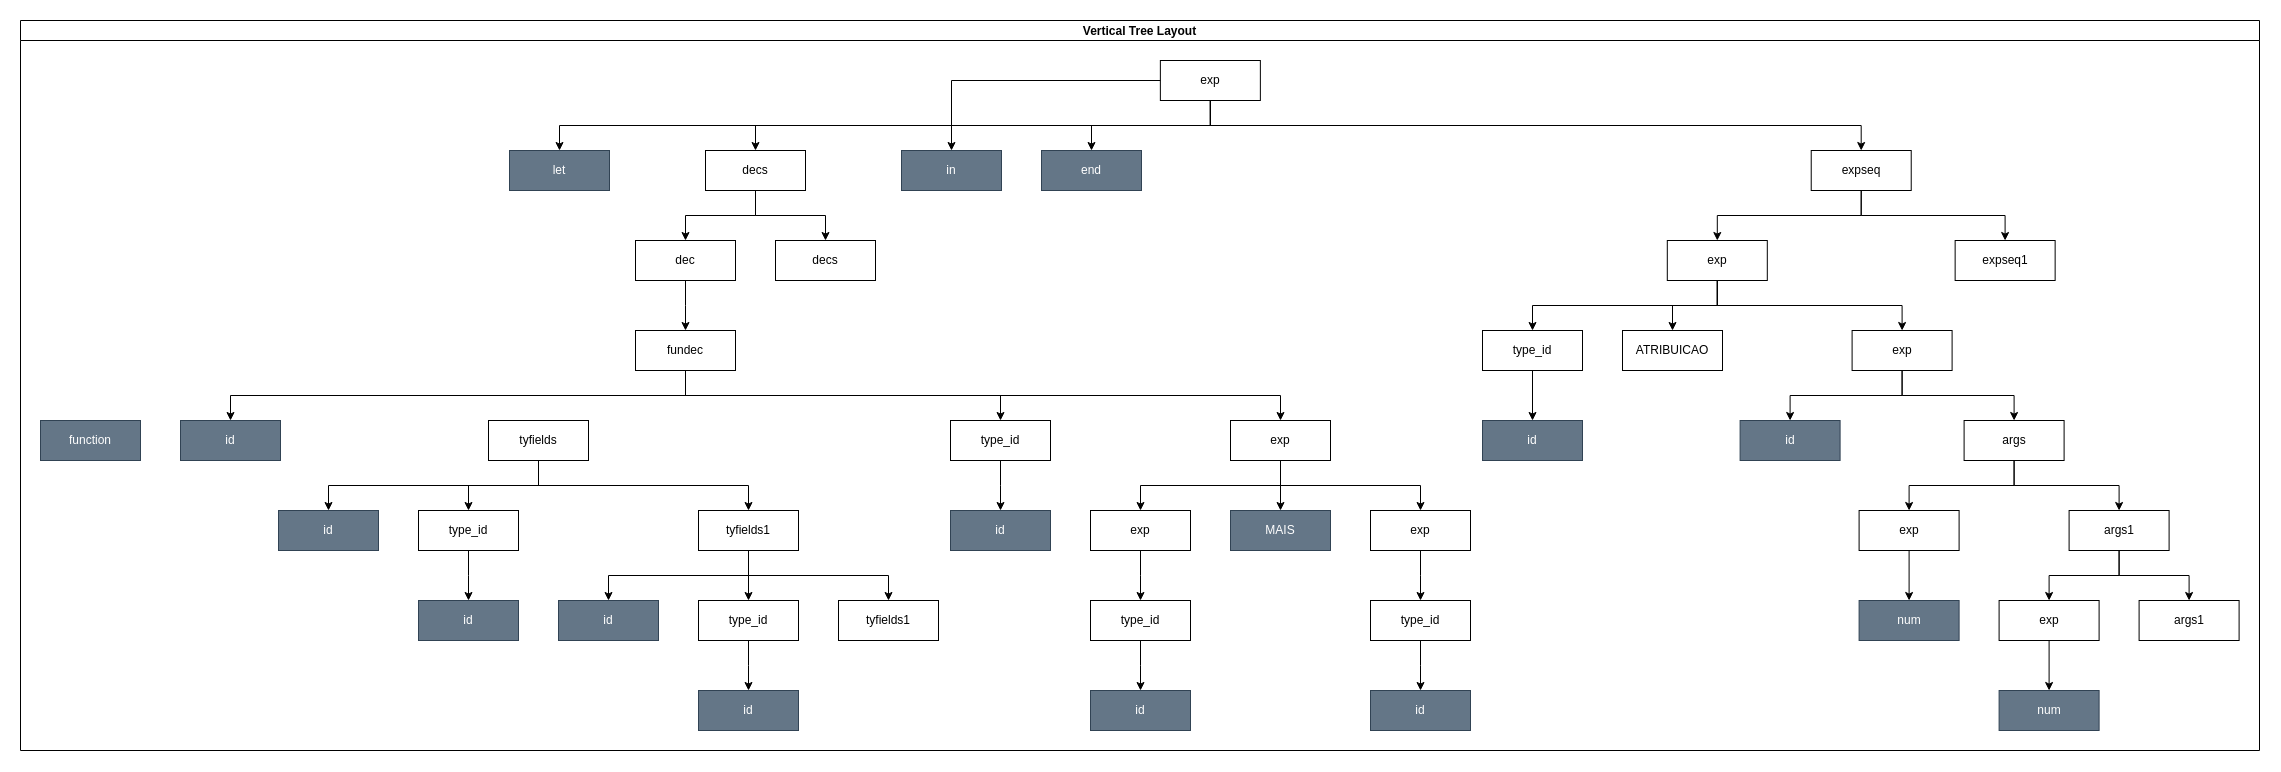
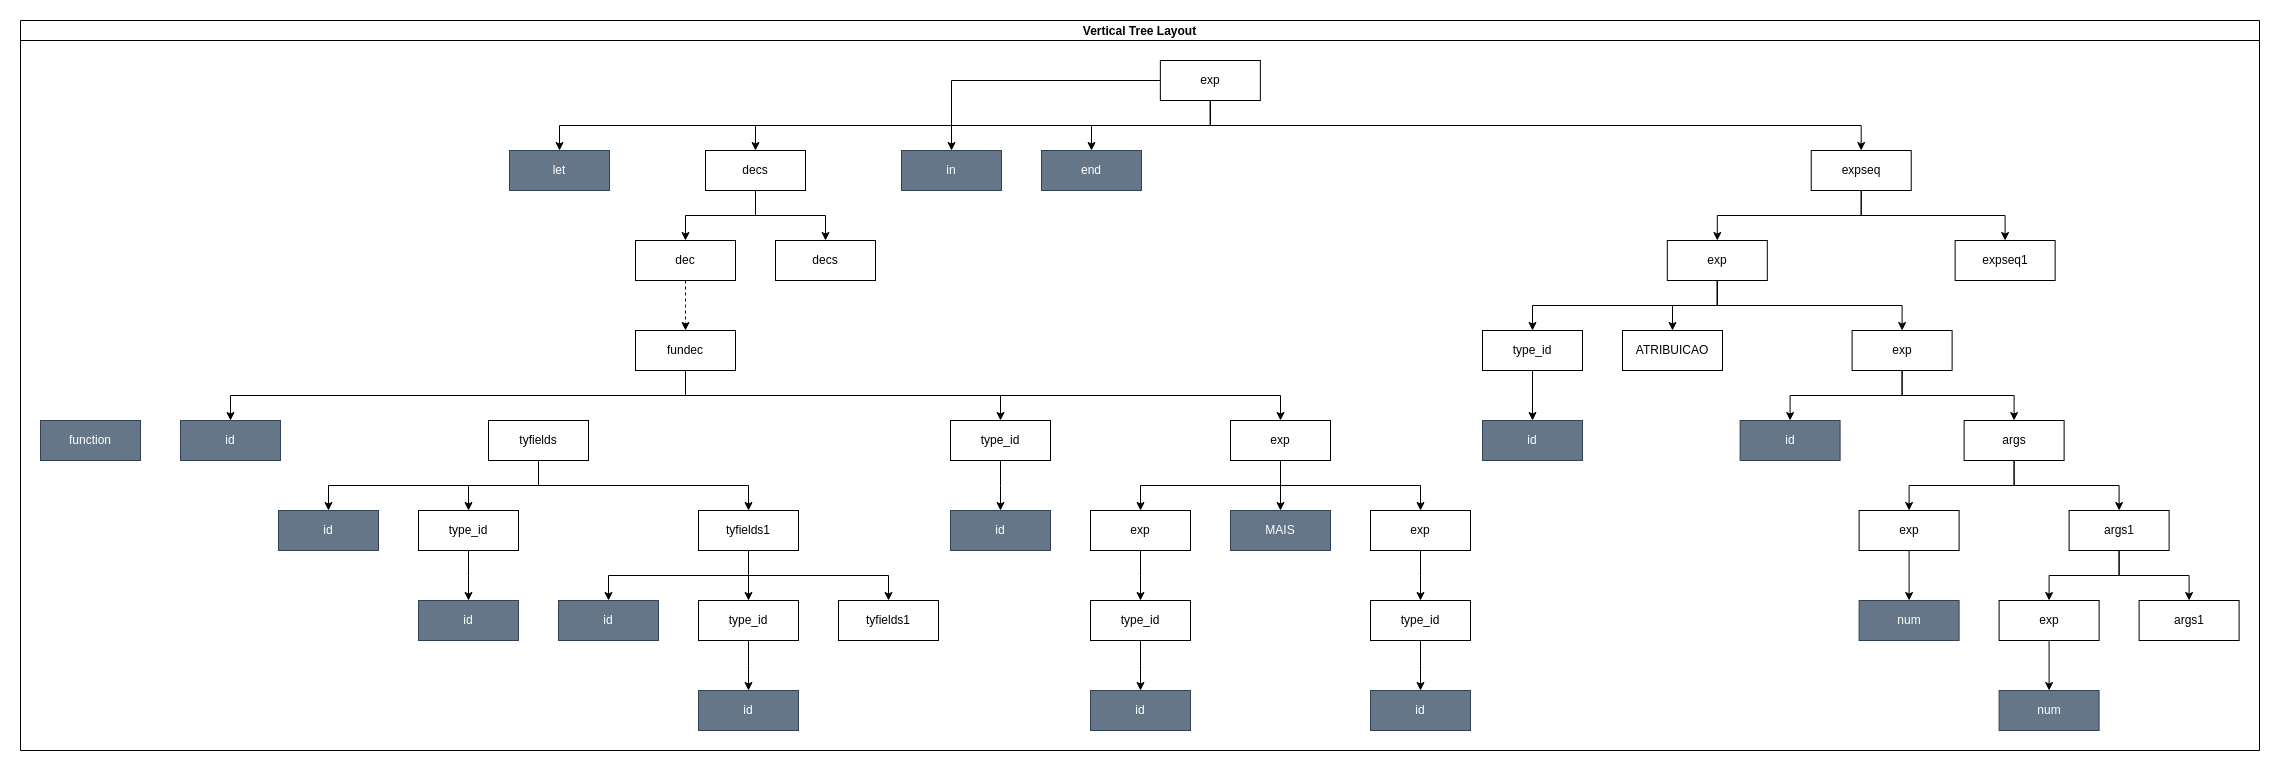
edge "dec" -> "fundec": style solid -> dashed
